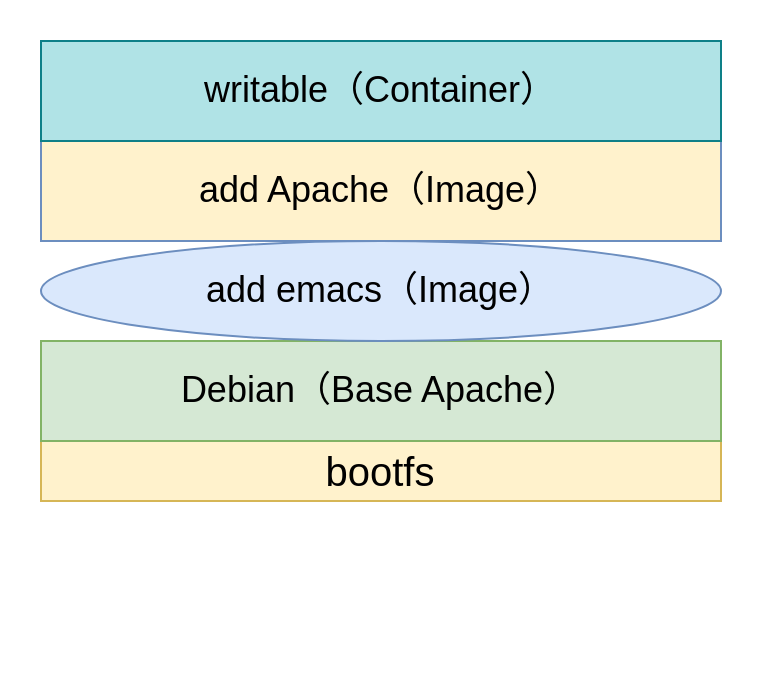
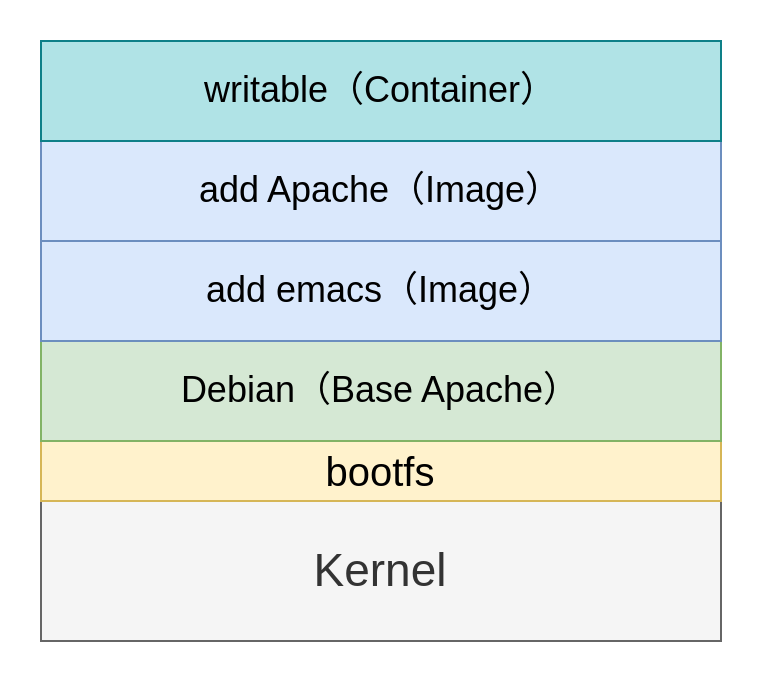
node "add Apache（Image）": fillcolor #fff2cc -> #dae8fc
node "add emacs（Image）": shape ellipse -> rectangle
node "Kernel": added
